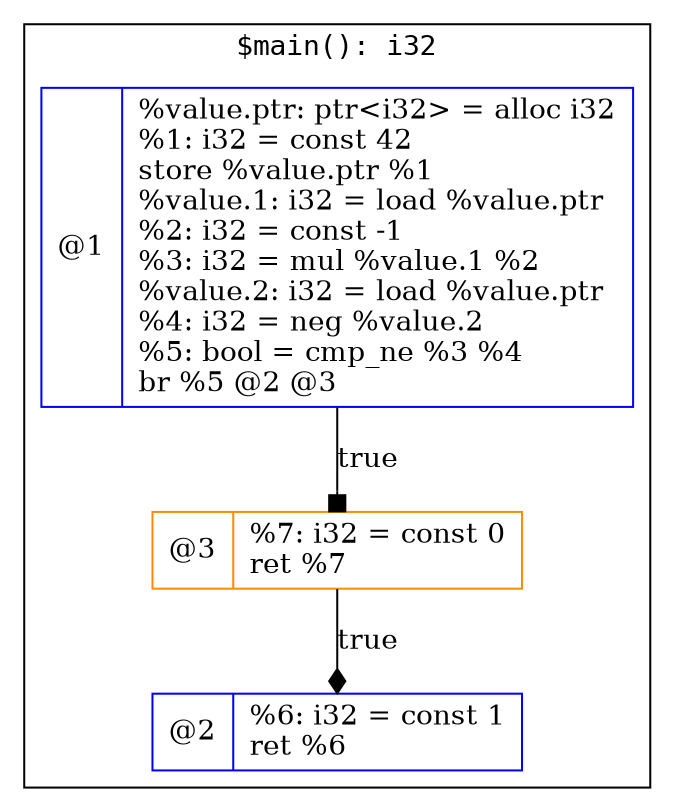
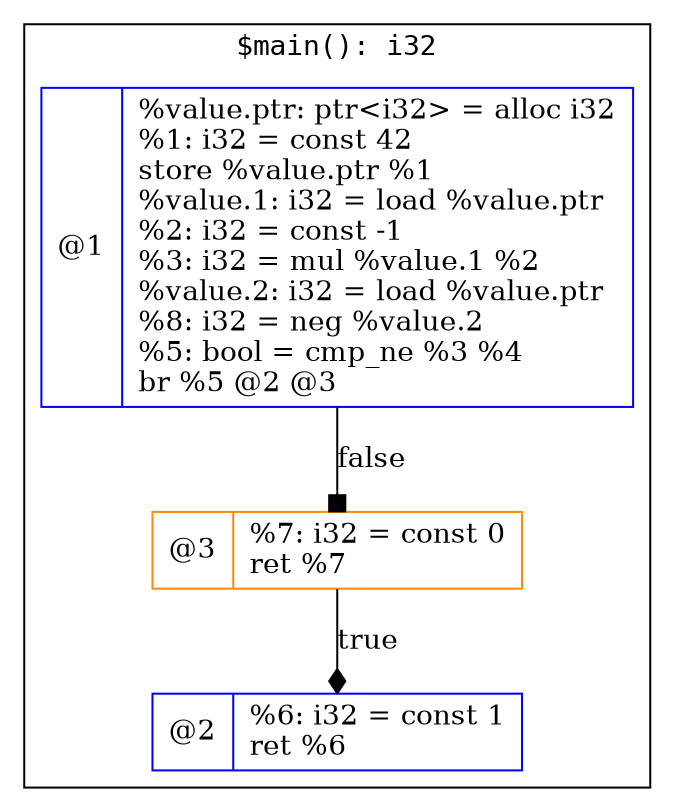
node "@1": text "%4: i32 = neg %value.2" -> "%8: i32 = neg %value.2"
edge "@1" -> "@3": label "true" -> "false"
